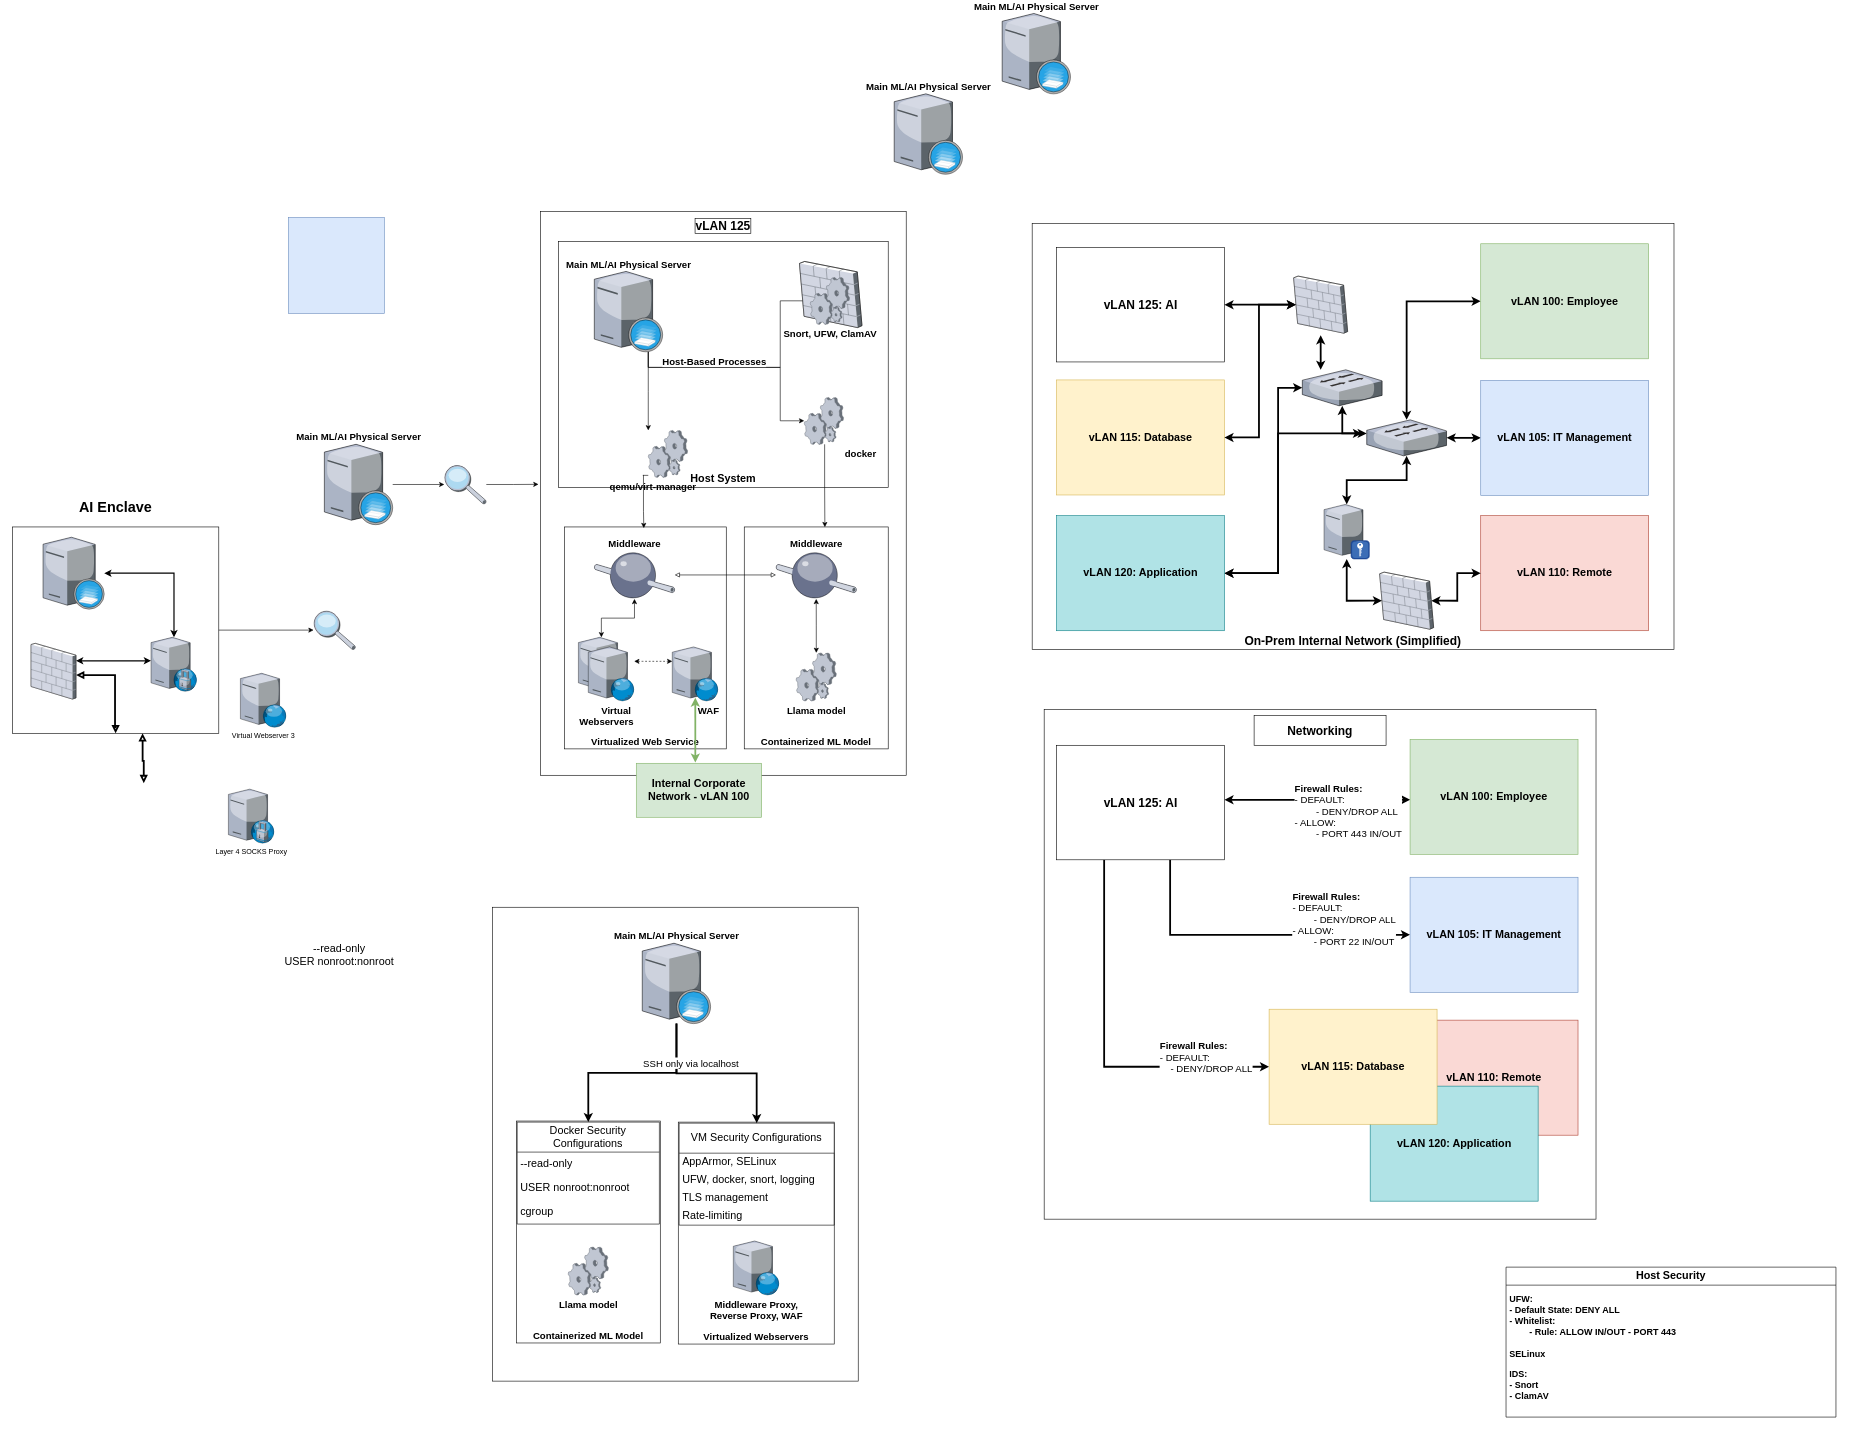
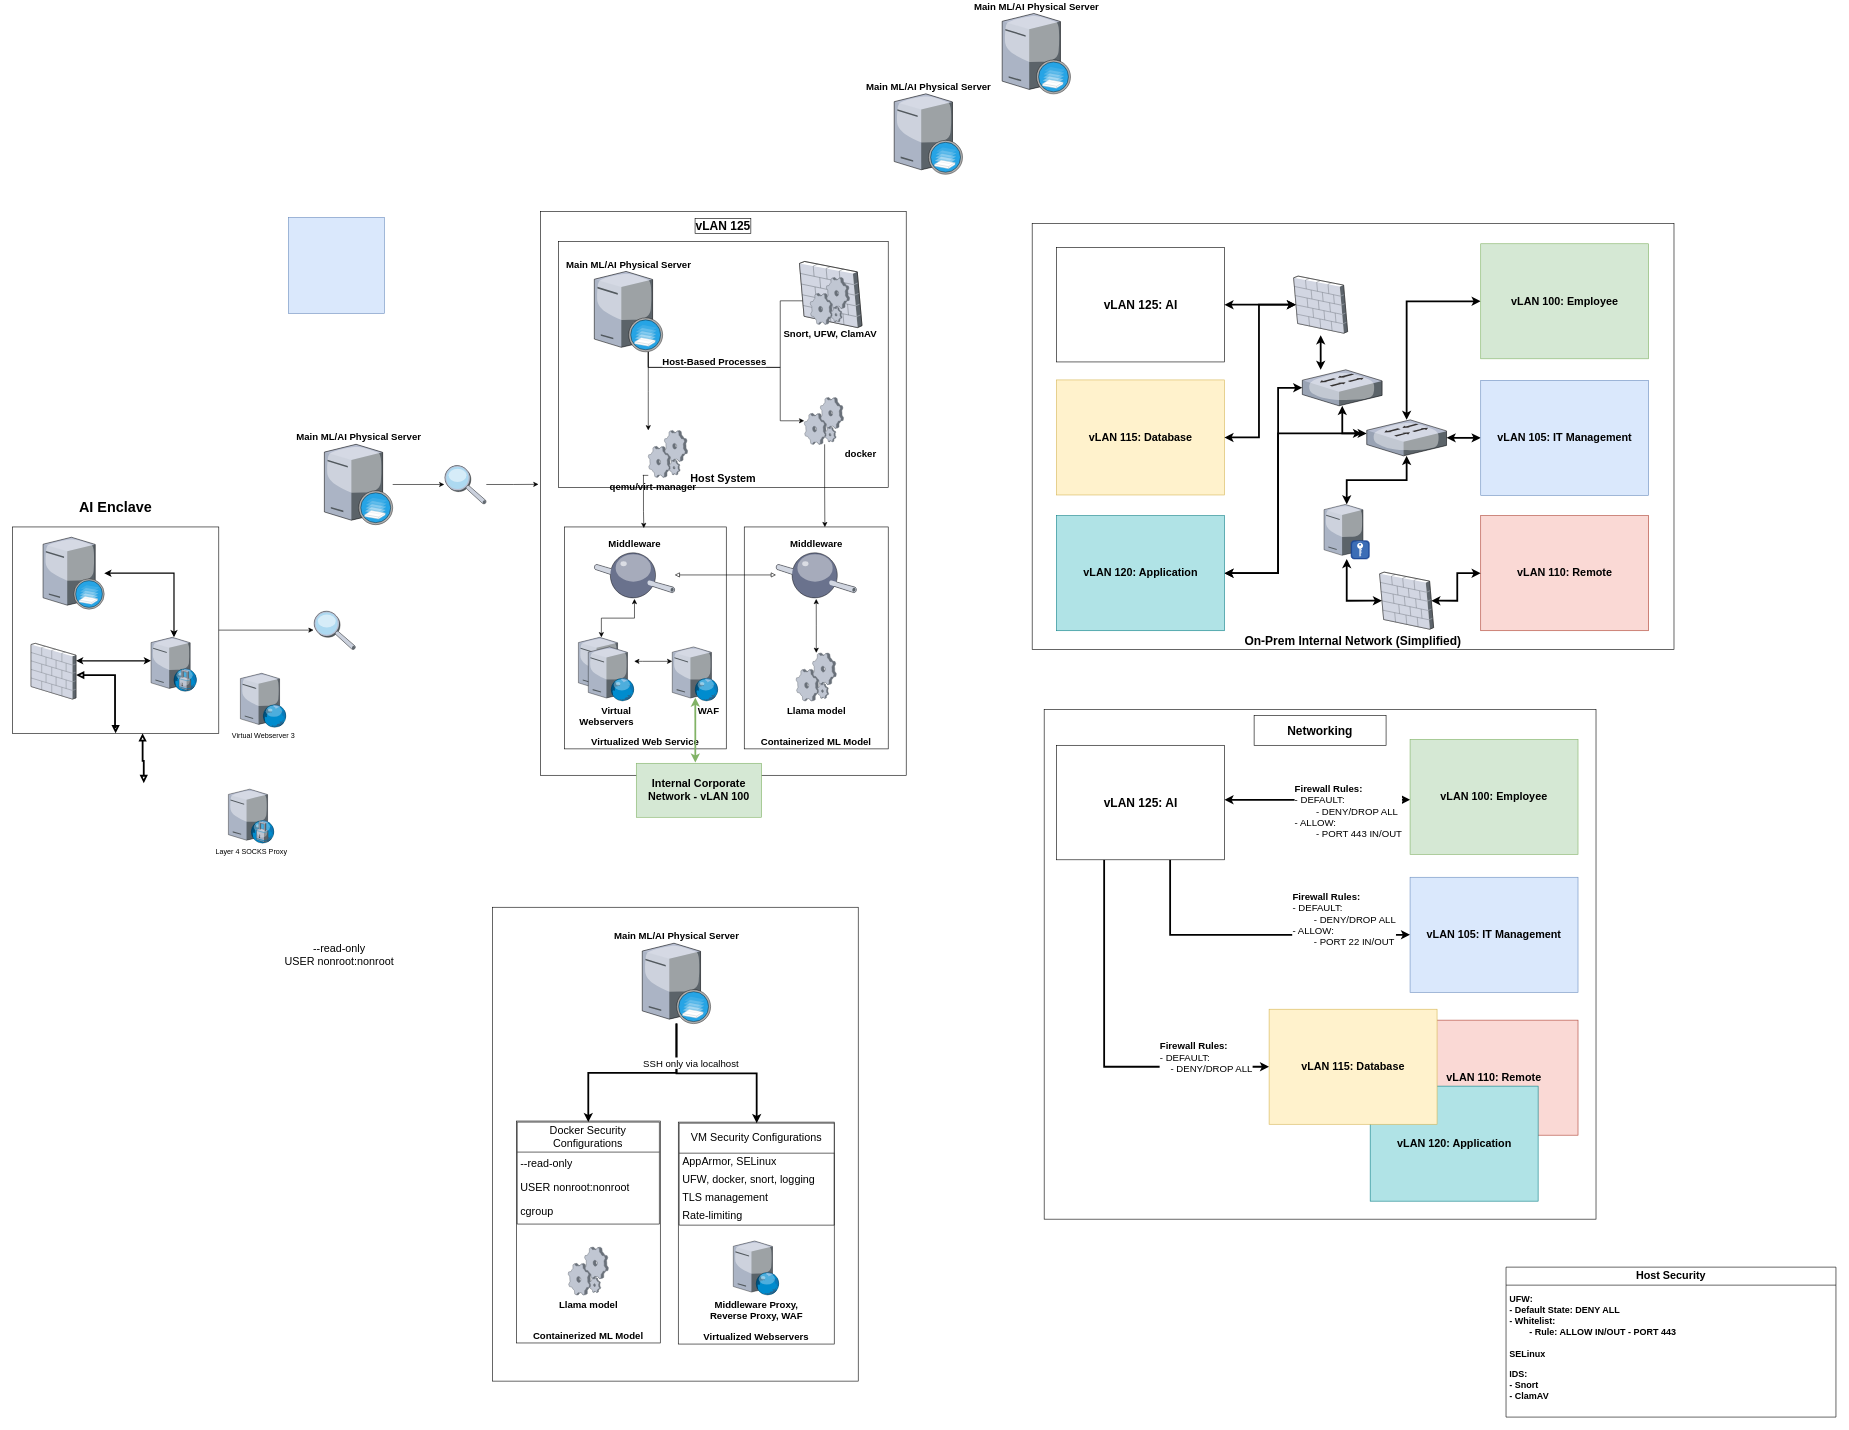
edge "Virtual Webservers" -- "WAF": style dashed -> solid
